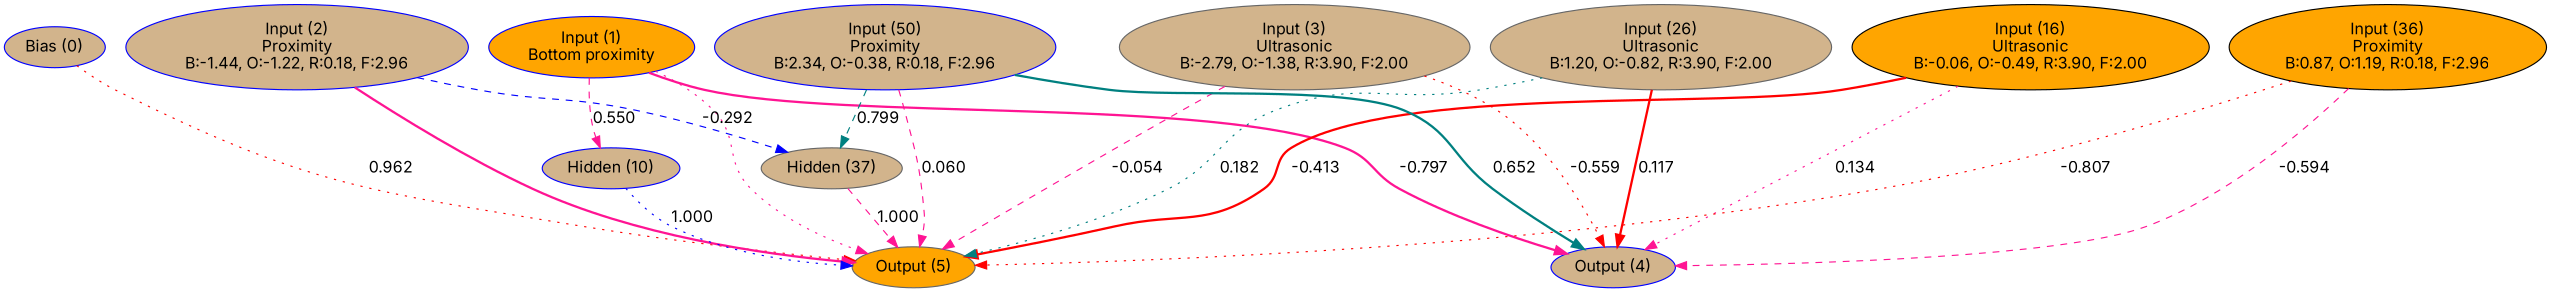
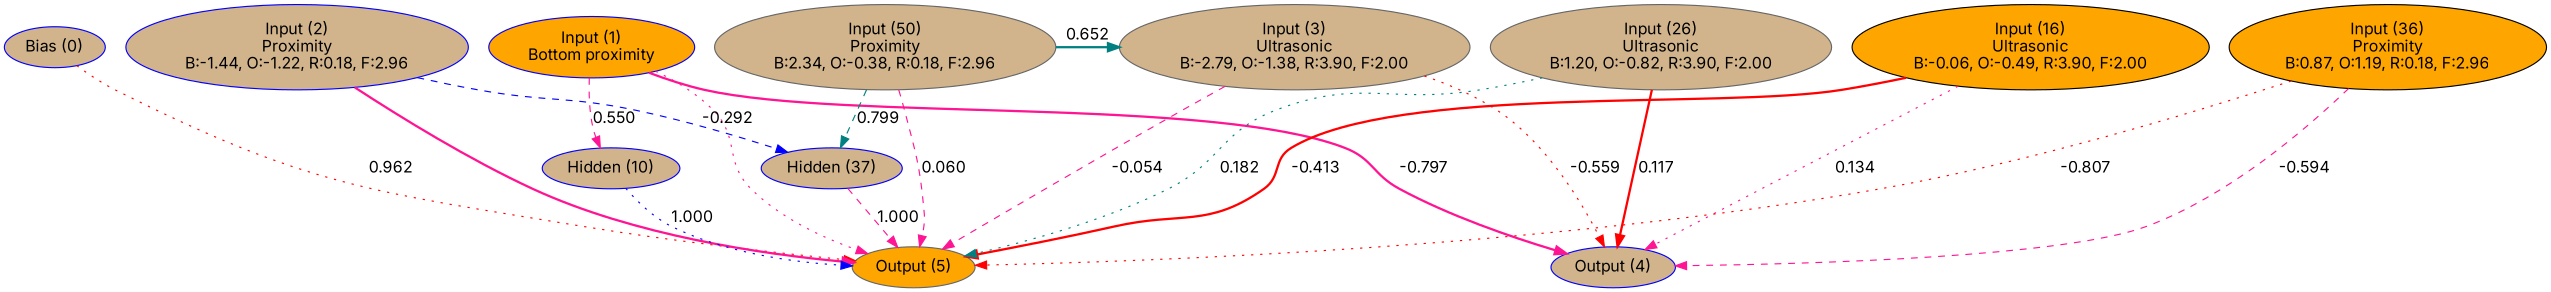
node "Input (50) Proximity B:2.34, O:-0.38, R:0.18, F:2.96": color blue -> gray40
edge "Input (50) Proximity B:2.34, O:-0.38, R:0.18, F:2.96" -> "Output (4)": now "Input (50) Proximity B:2.34, O:-0.38, R:0.18, F:2.96" -> "Input (3) Ultrasonic B:-2.79, O:-1.38, R:3.90, F:2.00"
node "Hidden (37)": color gray40 -> blue
